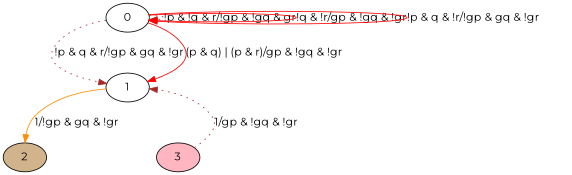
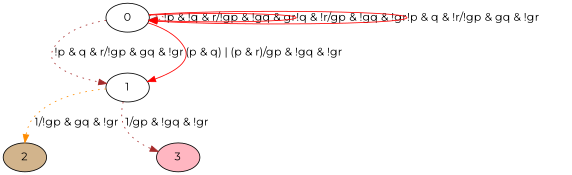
edge "1" -> "2": style solid -> dotted
edge "3" -> "1": reversed
